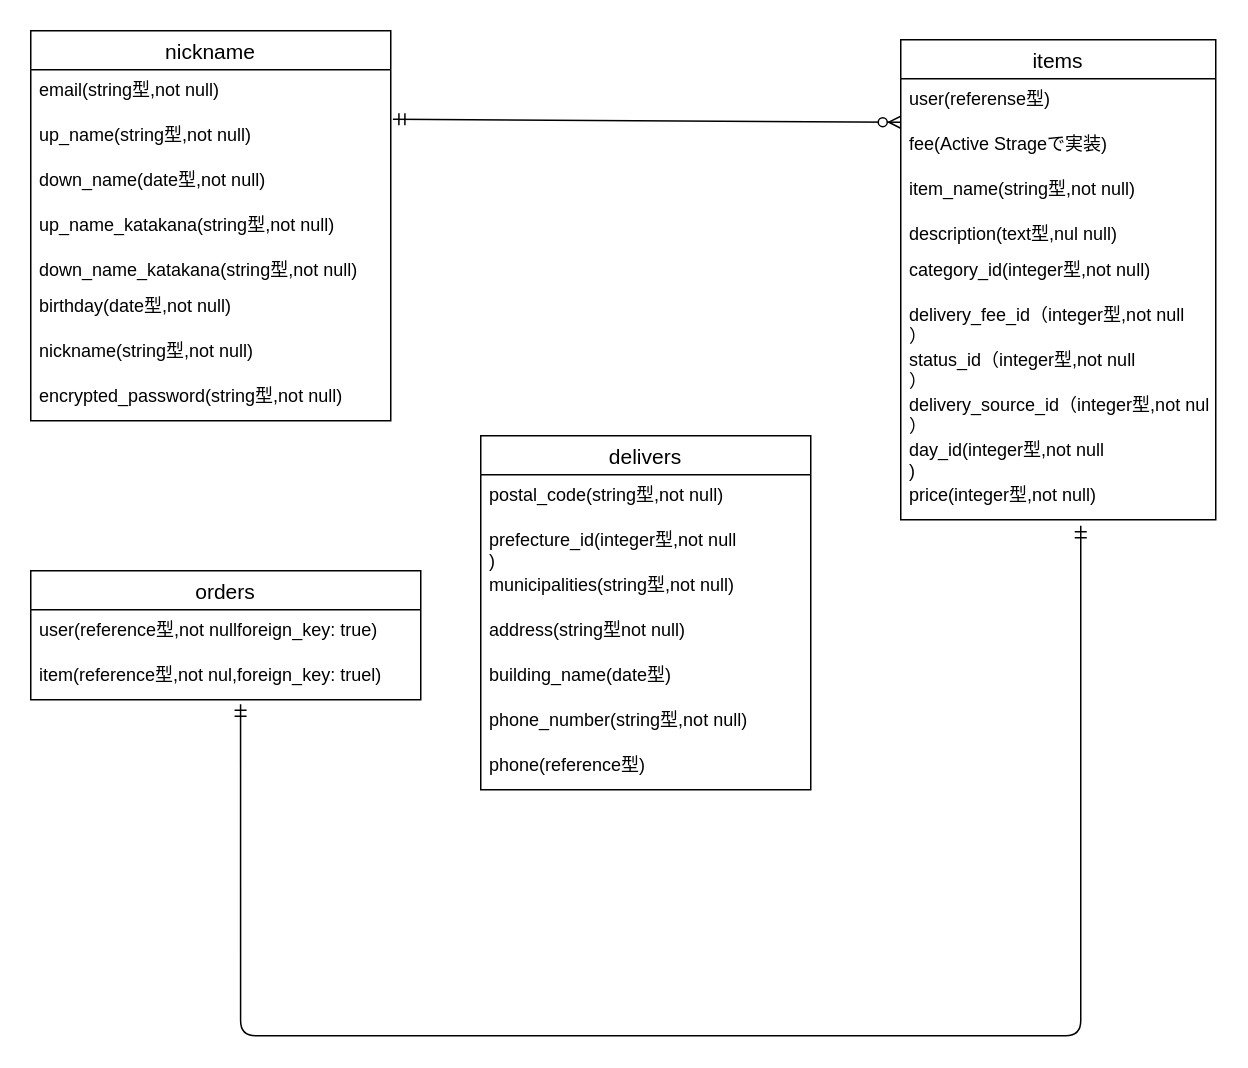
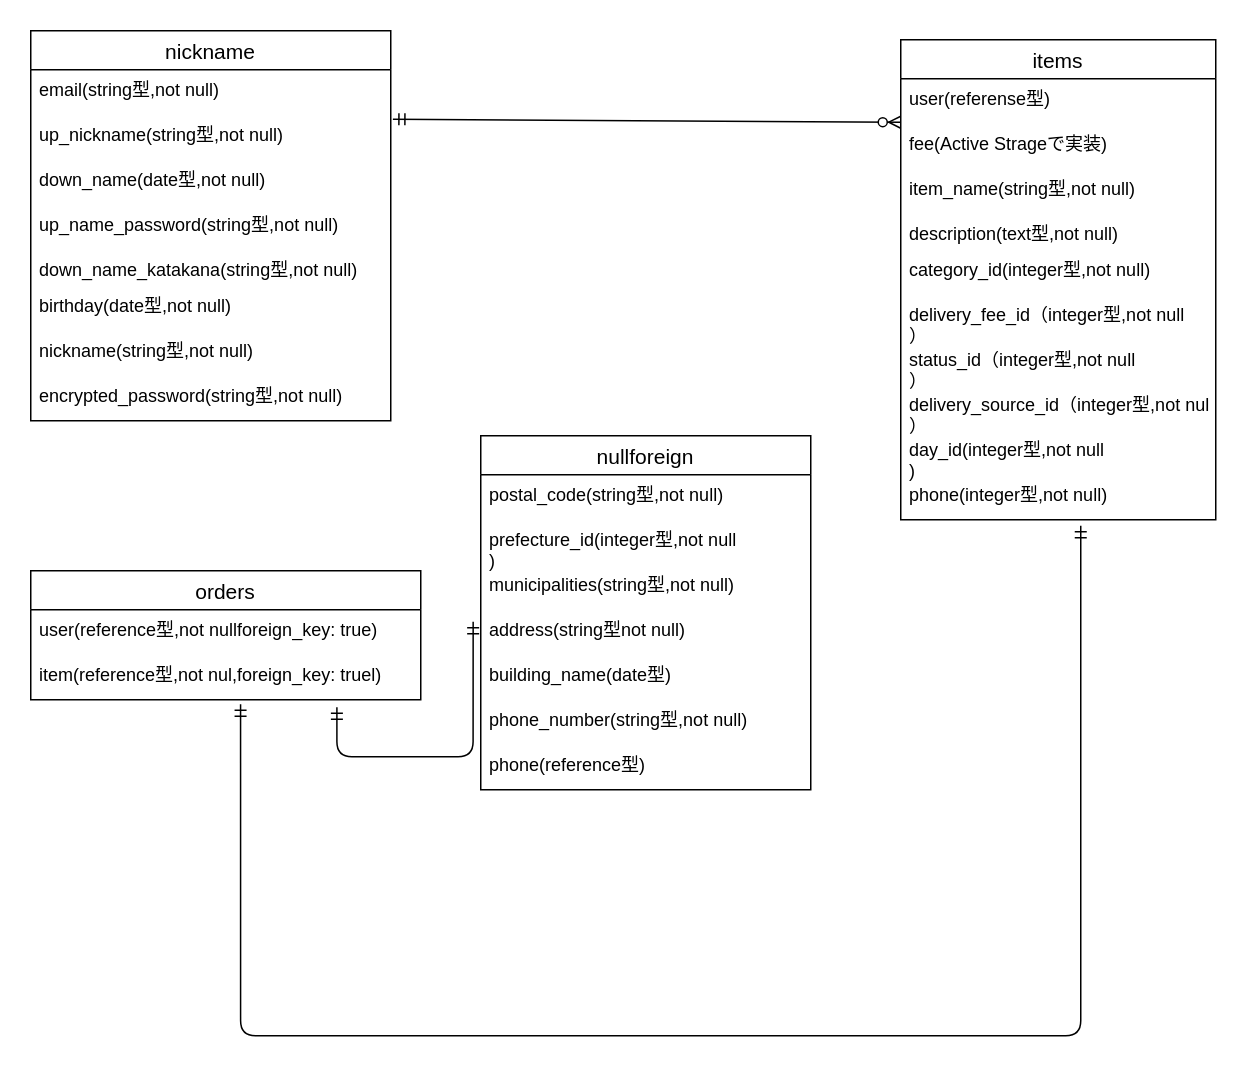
node "up_name(string型,not null)": label "up_name(string型,not null)" -> "up_nickname(string型,not null)"
node "up_name_katakana(string型,not null)": label "up_name_katakana(string型,not null)" -> "up_name_password(string型,not null)"
node "description(text型,nul null)": label "description(text型,nul null)" -> "description(text型,not null)"
node "delivers": label "delivers" -> "nullforeign"
node "price(integer型,not null)": label "price(integer型,not null)" -> "phone(integer型,not null)"
edge "address(string型not null)" -- "item(reference型,not nul,foreign_key: truel)": added
